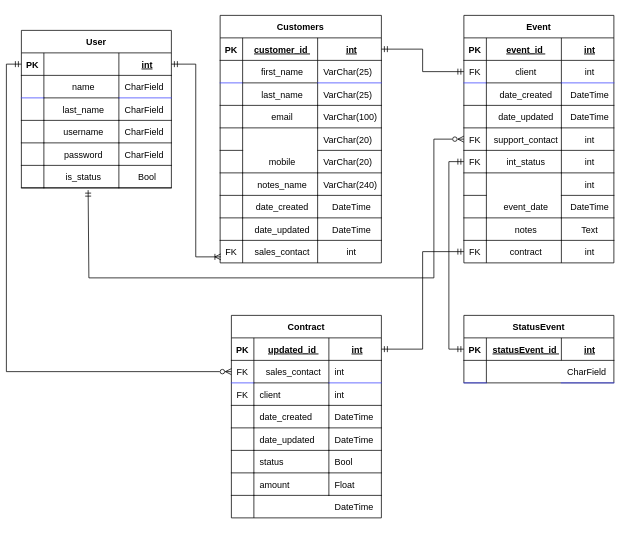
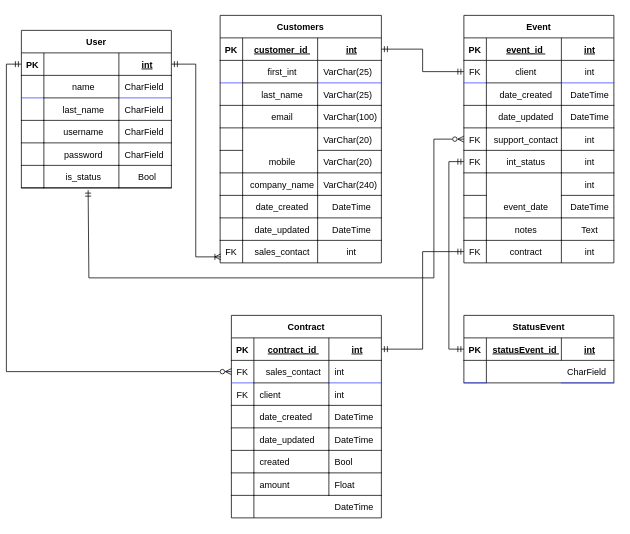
node "first_name": label "first_name" -> "first_int"
node "notes_name": label "notes_name" -> "company_name"
node "updated_id": label "updated_id" -> "contract_id"
node "status": label "status" -> "created"
